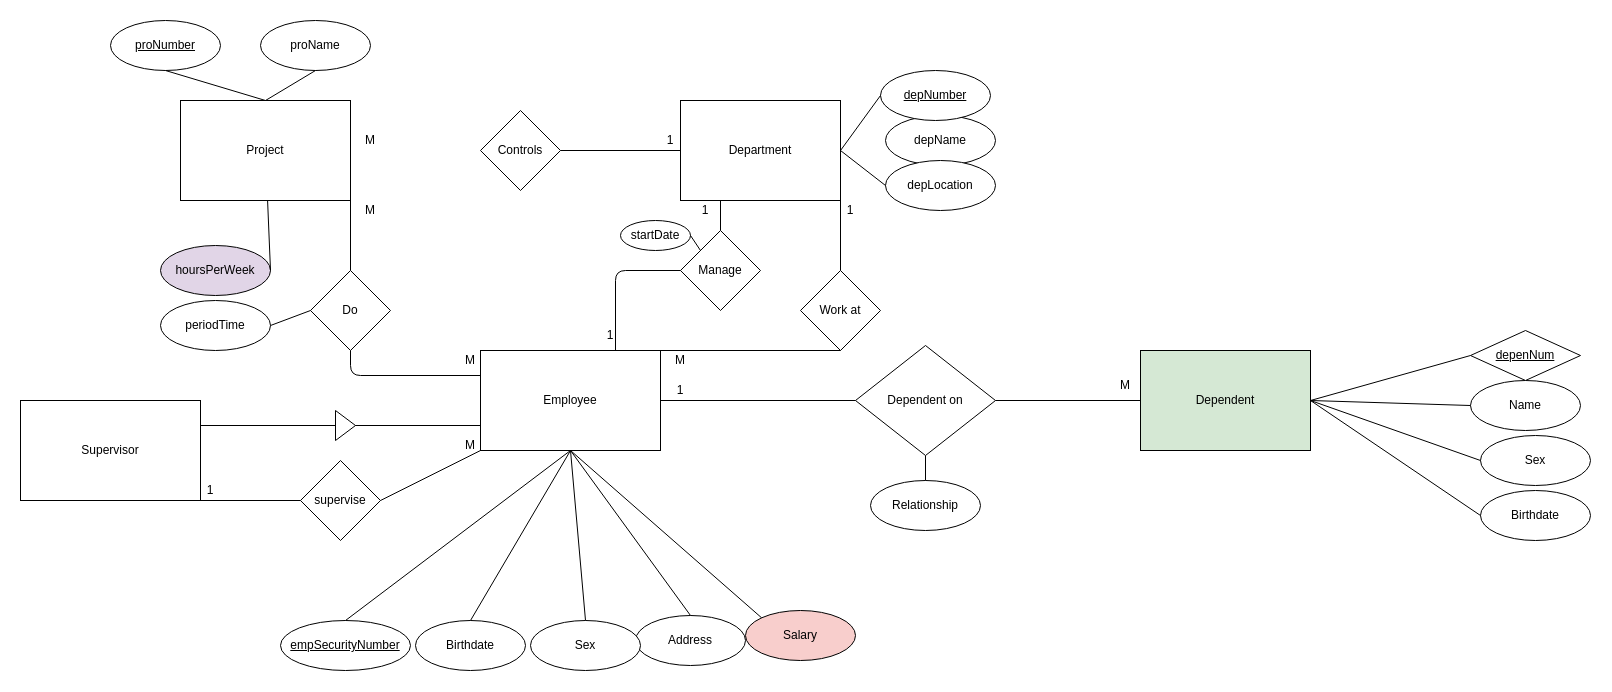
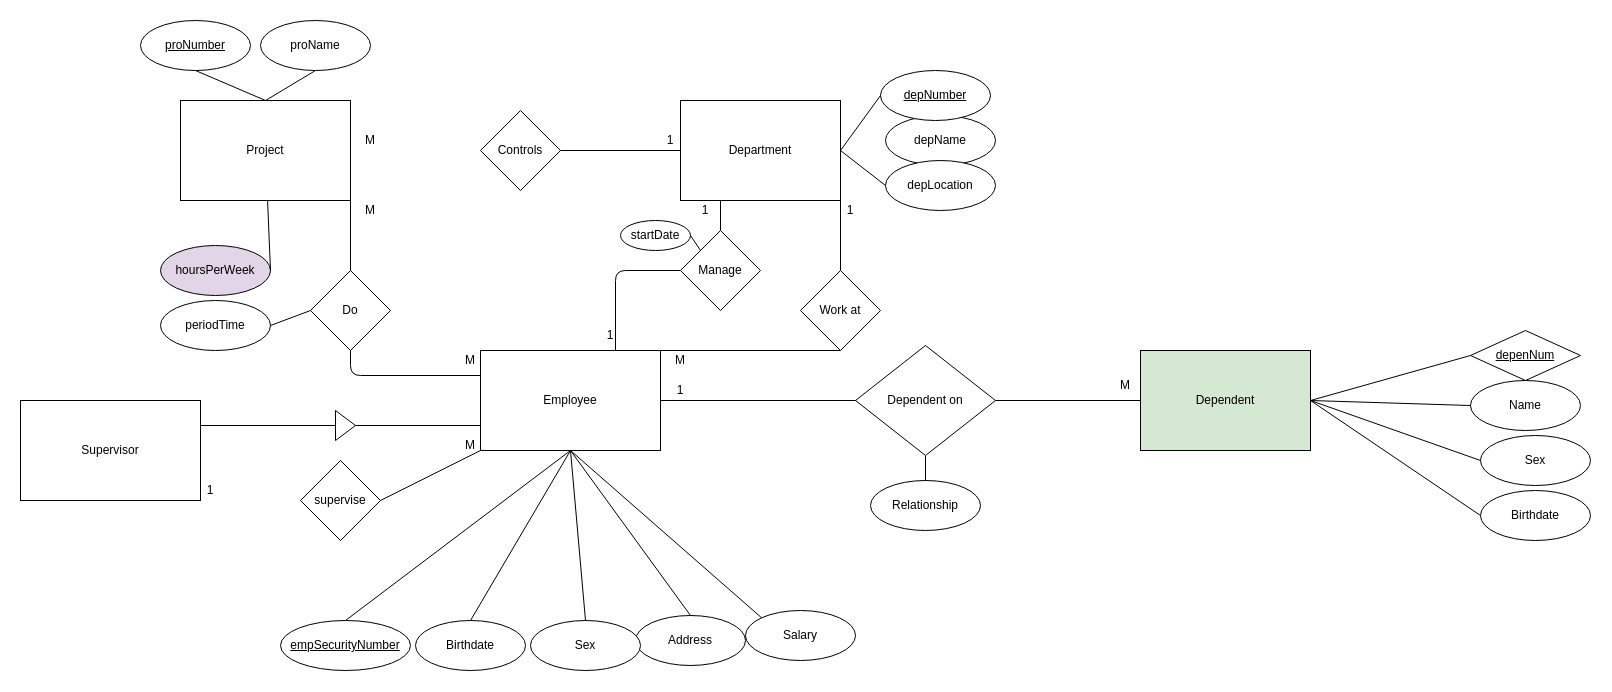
node "proNumber": moved (166, 46) -> (196, 46)
edge "Supervisor" -- "supervise": removed
node "Salary": fillcolor #f8cecc -> #ffffff
